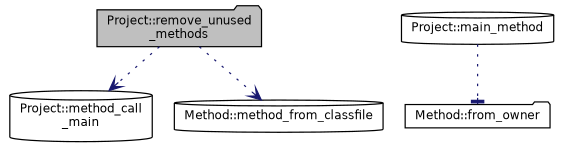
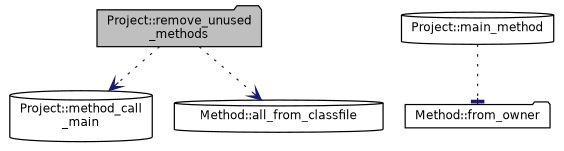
node "Method::method_from_classfile": label "Method::method_from_classfile" -> "Method::all_from_classfile"
